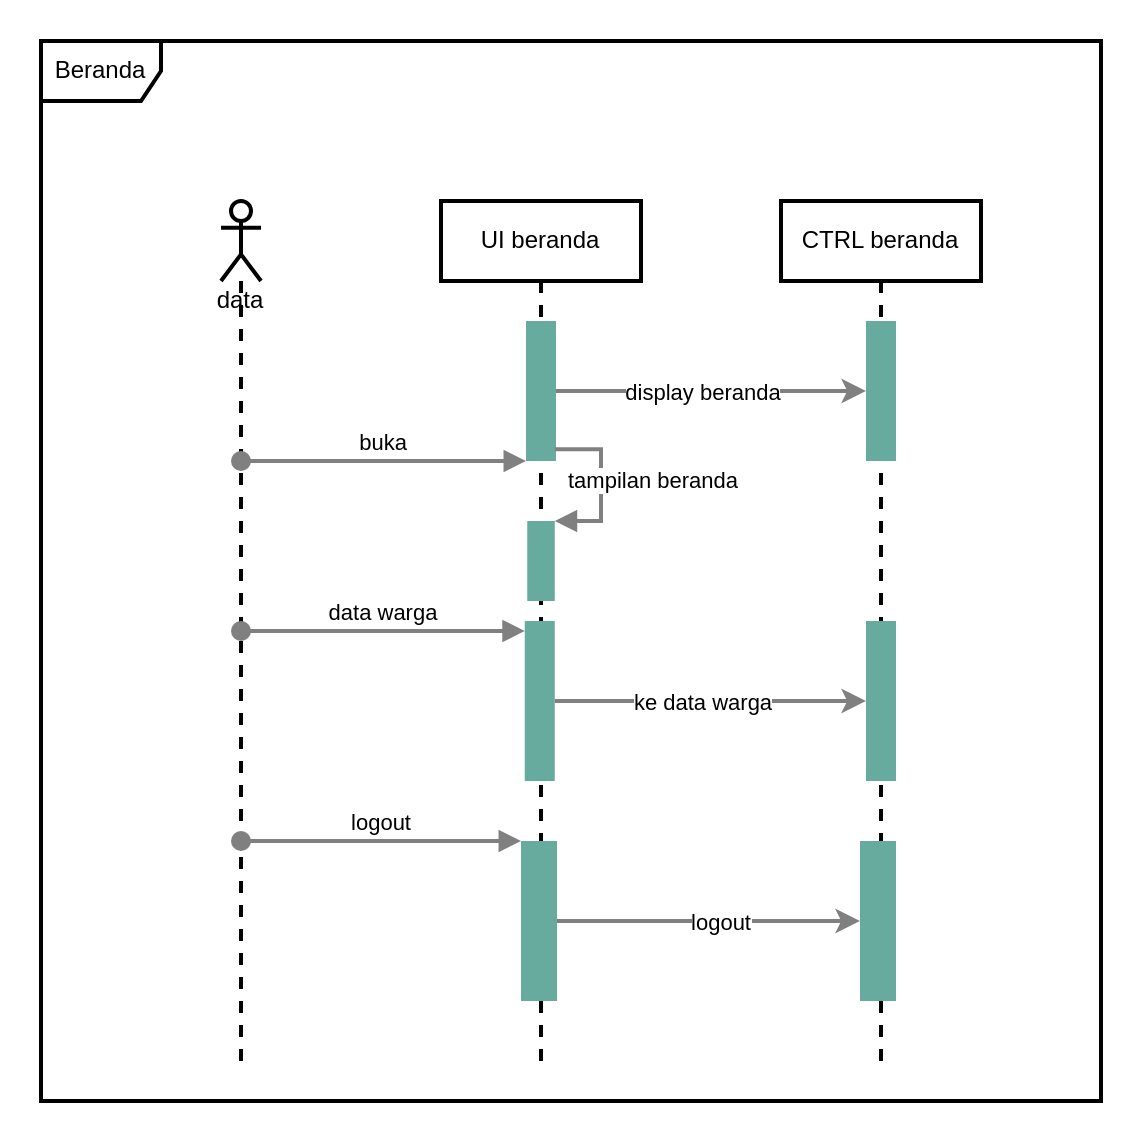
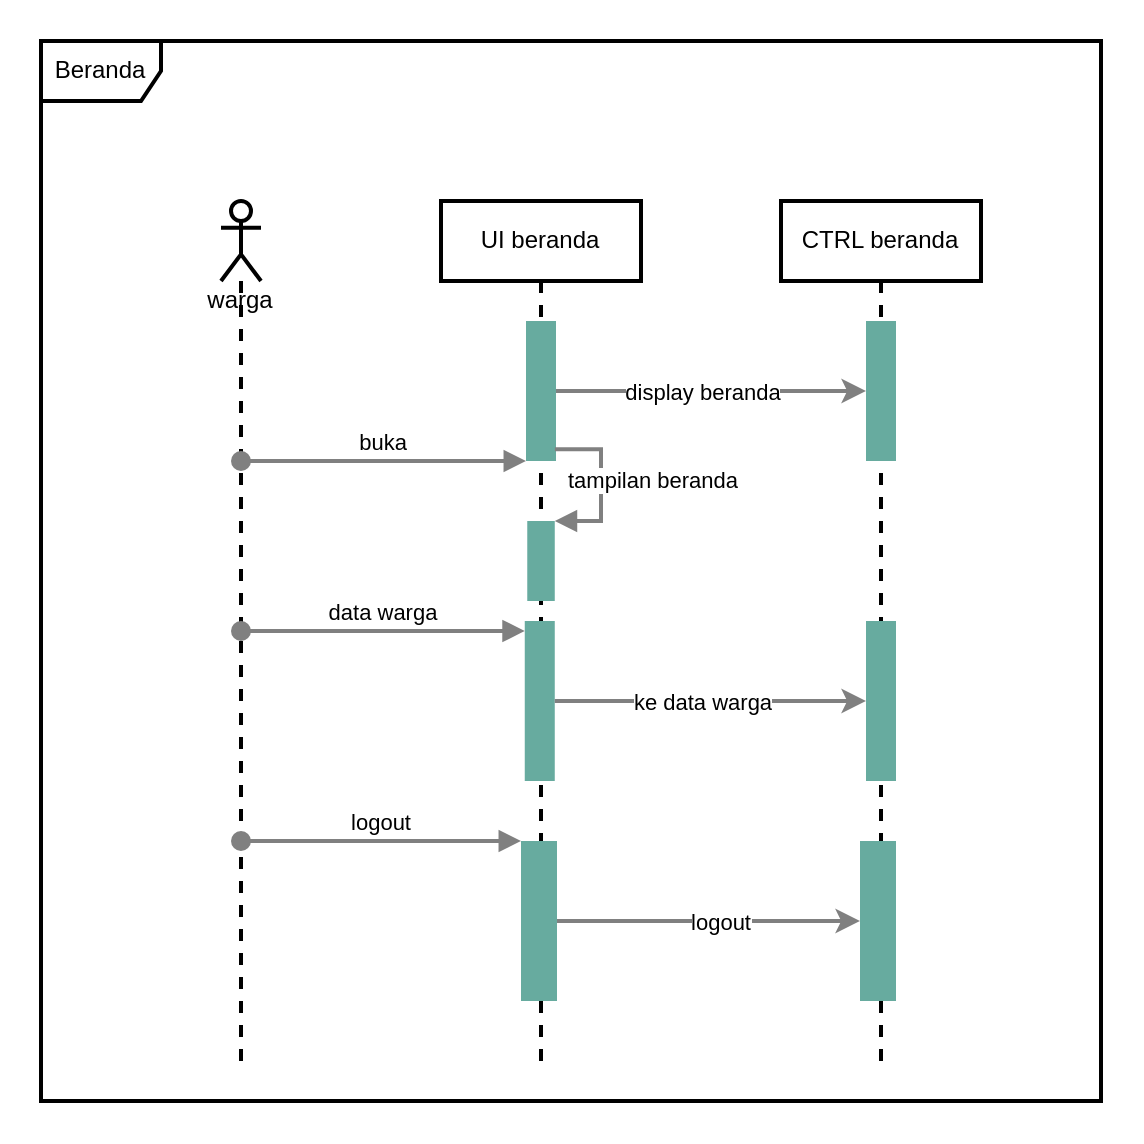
node "data": label "data" -> "warga"
